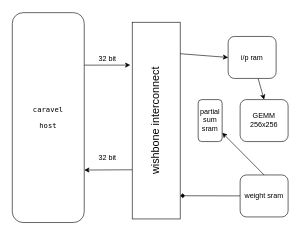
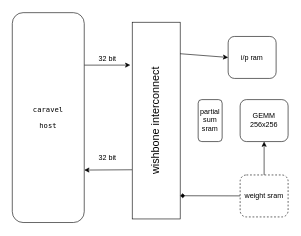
edge "i/p ram" -> "GEMM 256x256": removed
edge "weight sram" -> "partial sum sram": now "weight sram" -> "GEMM 256x256"
node "weight sram": style solid -> dashed
